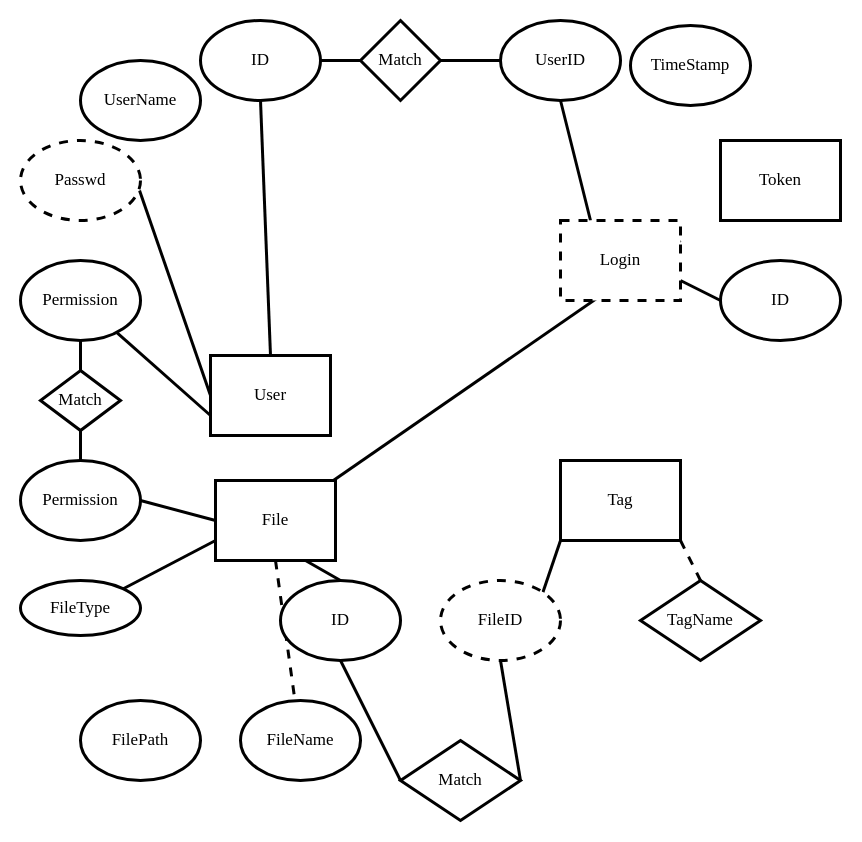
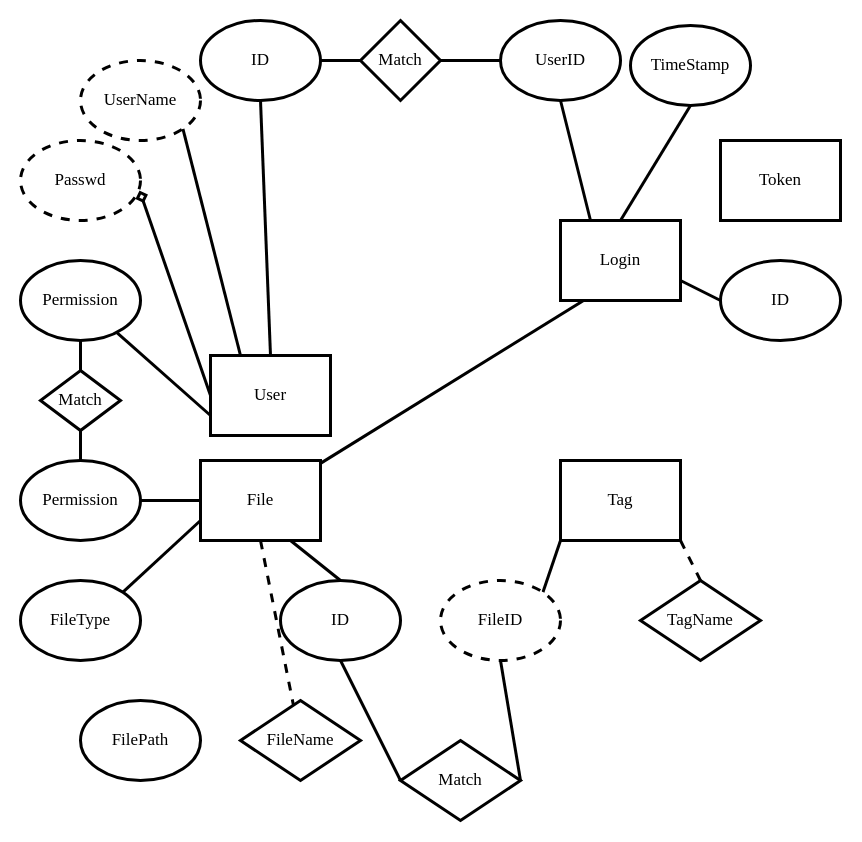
node "UserName": style solid -> dashed
edge "TimeStamp" -- "Login": added
edge "Passwd" -- "User": arrowhead none -> diamond
edge "UserName" -- "User": added
node "Login": style dashed -> solid
node "File": moved (276, 521) -> (261, 501)
node "FileType": size 120x55 -> 120x80
node "FileName": shape ellipse -> diamond
